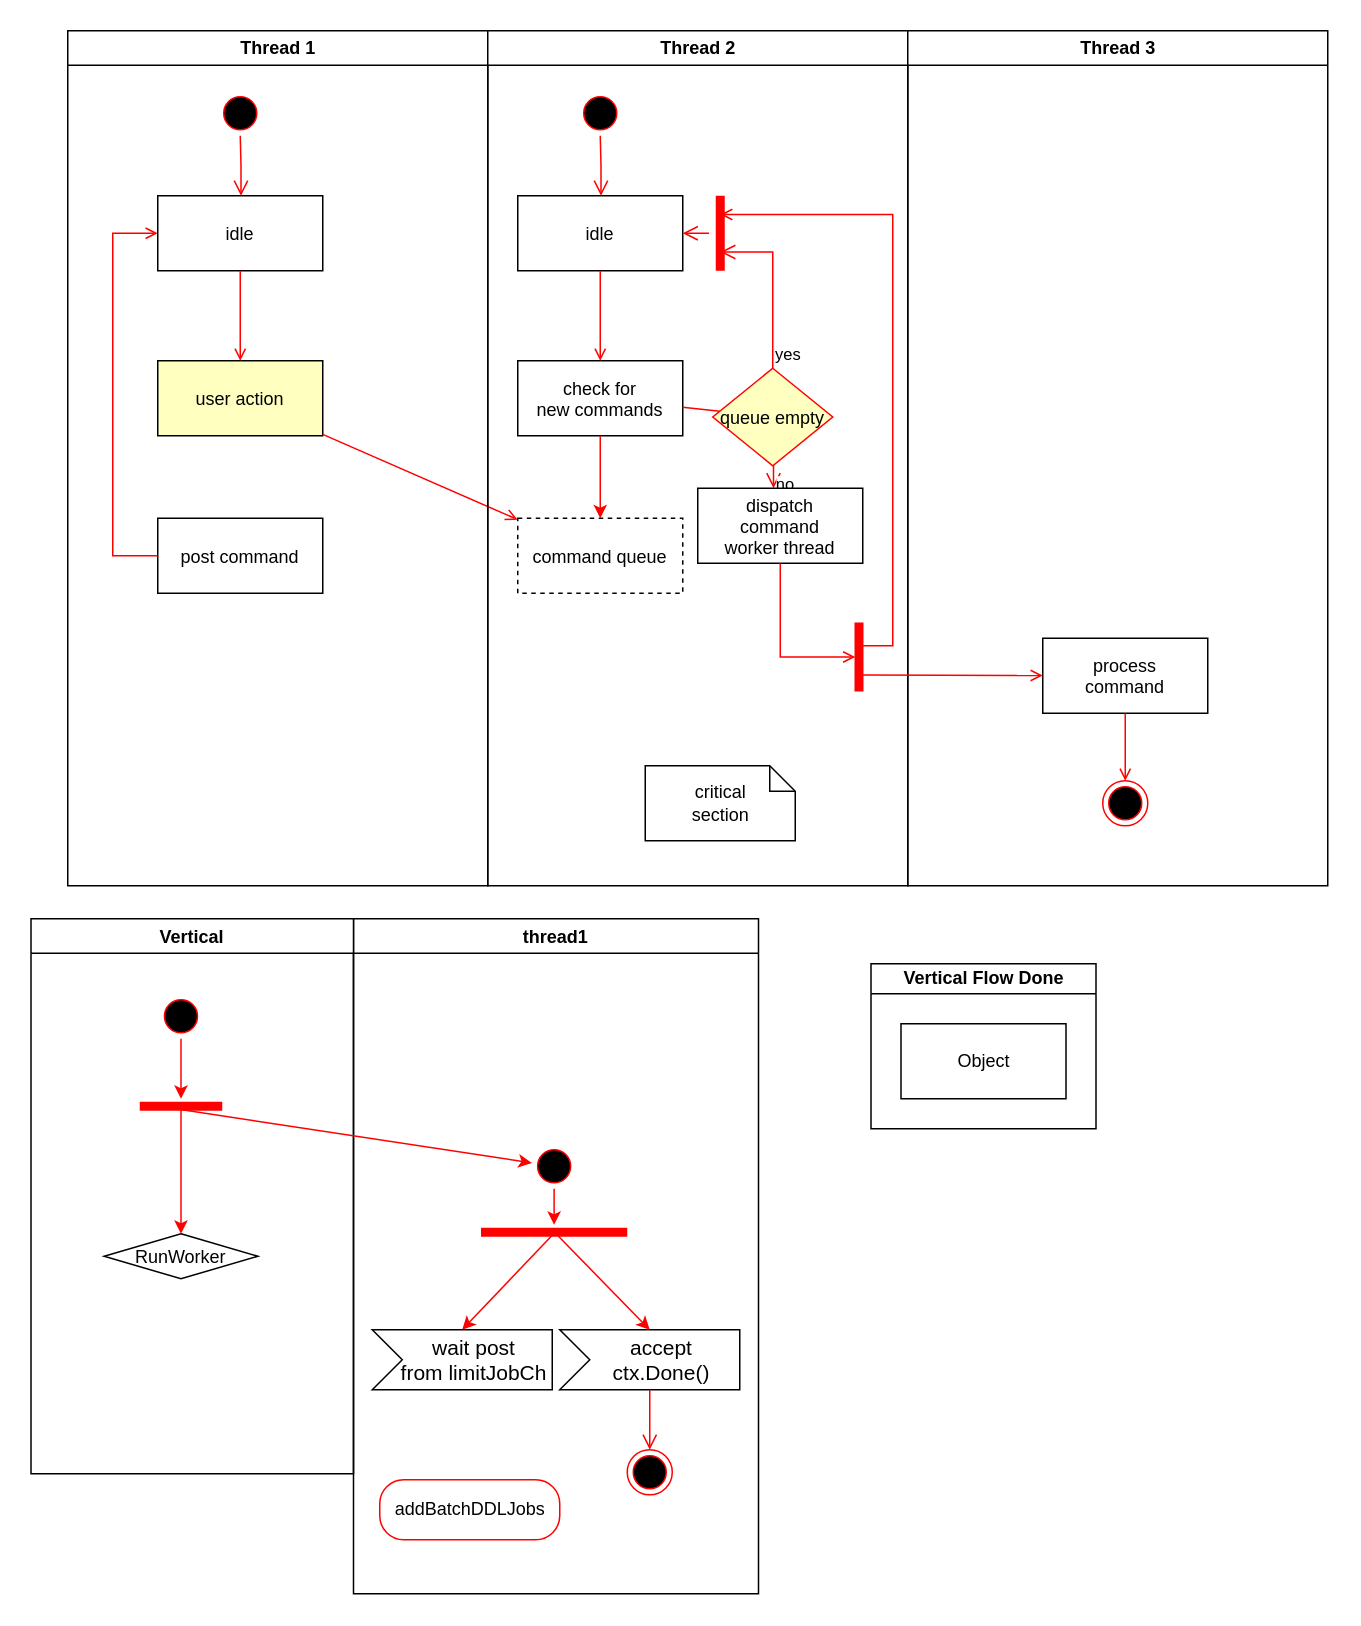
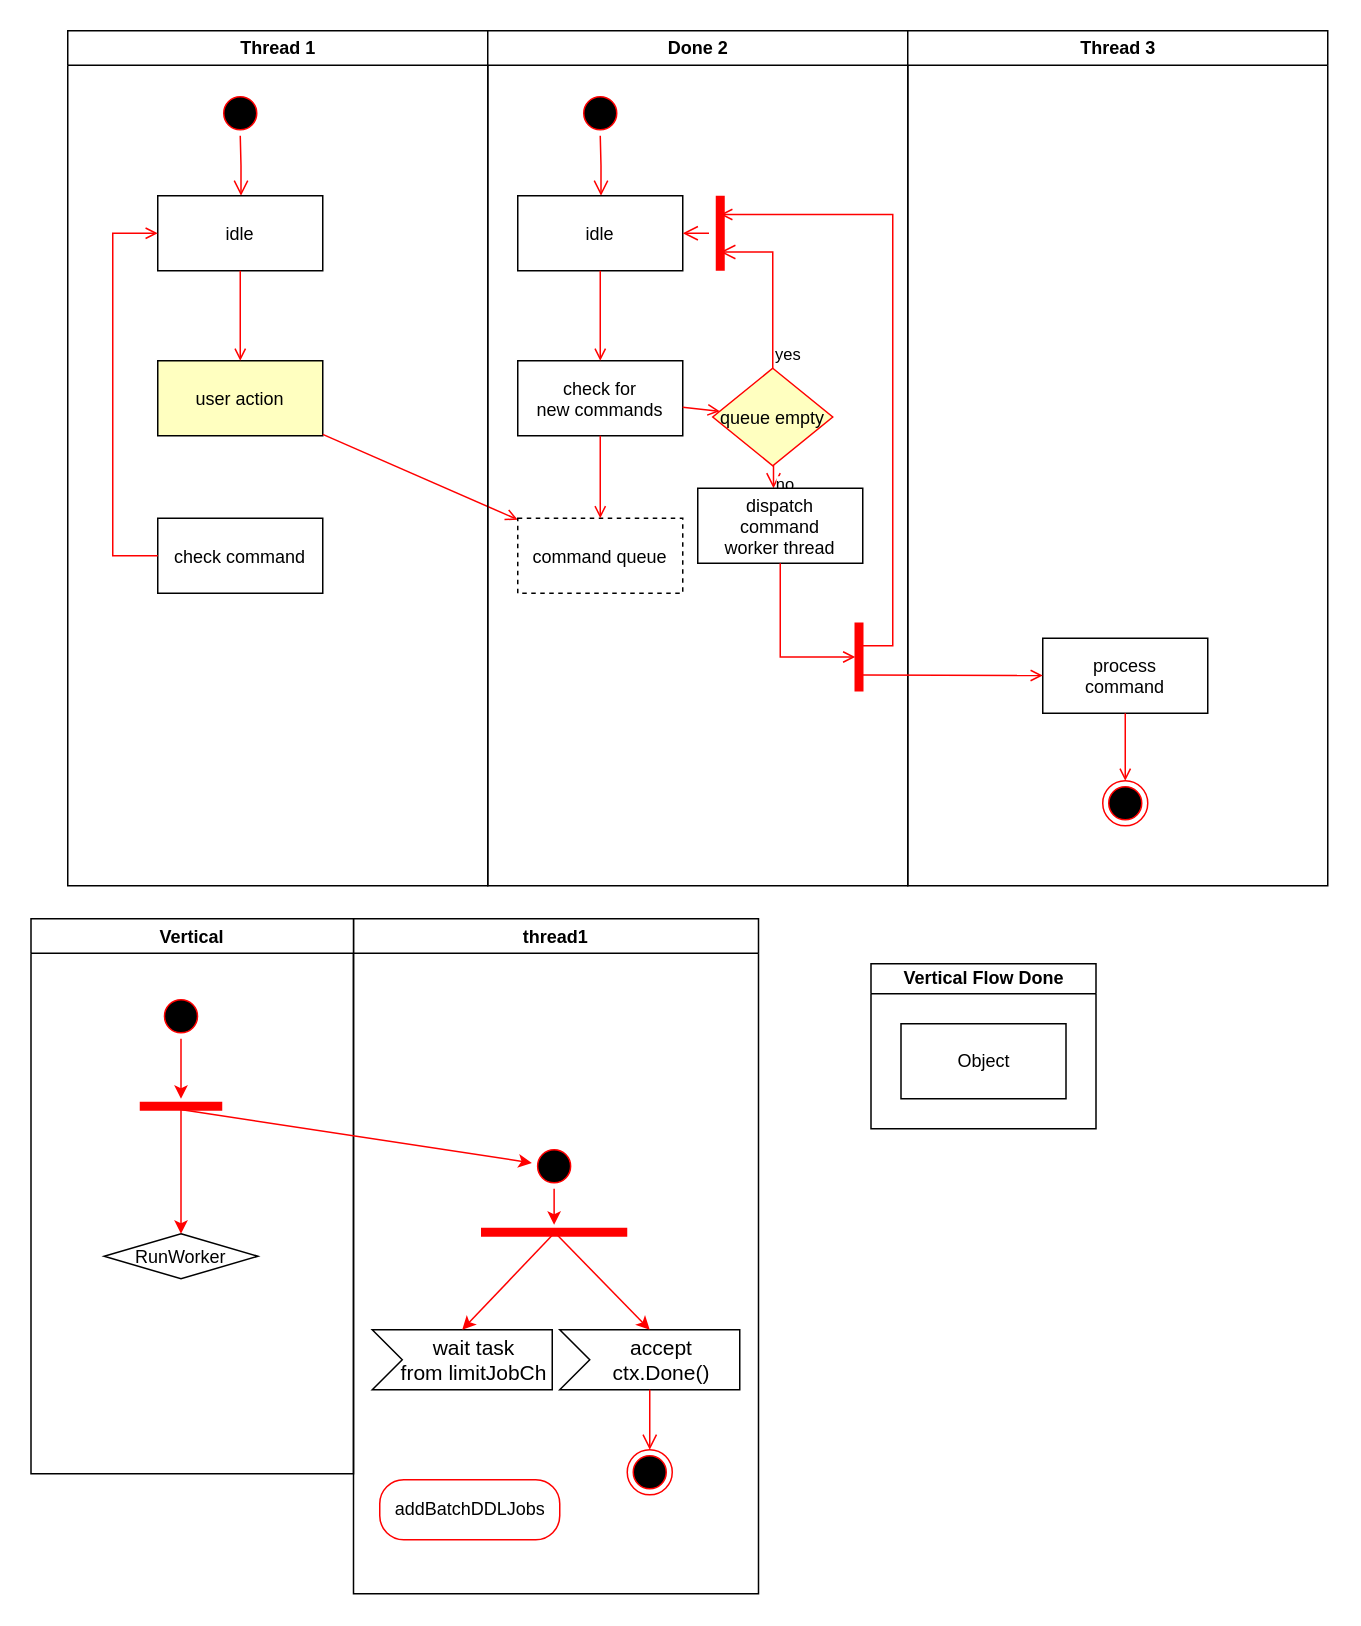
node "Thread 2": label "Thread 2" -> "Done 2"
edge "check for new commands" -- "queue empty": arrowhead none -> open
edge "check for new commands" -> "command queue": arrowhead classic -> open
node "post command": label "post command" -> "check command"
node "critical section": removed
node "wait post from limitJobCh": label "wait post from limitJobCh" -> "wait task from limitJobCh"
